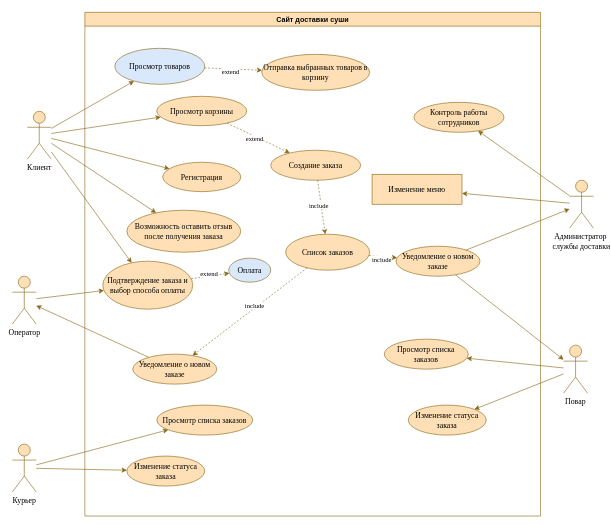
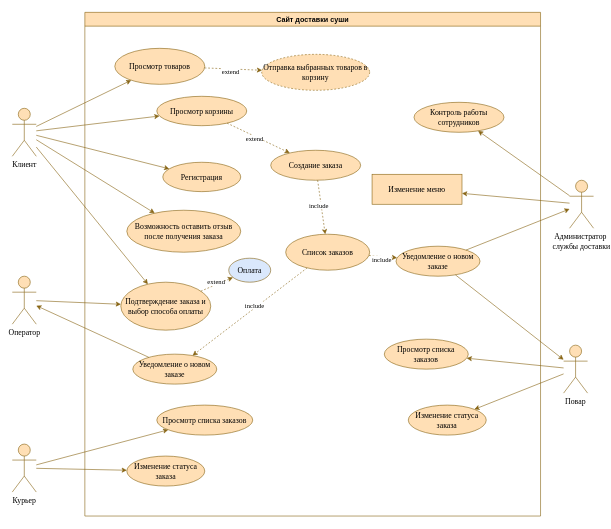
node "Просмотр товаров": fillcolor #dae8fc -> #ffdfb5
node "Отправка выбранных товаров в корзину": style solid -> dashed
node "Клиент": moved (39, 135) -> (24, 132)
node "Подтверждение заказа и выбор способа оплаты": moved (148, 285) -> (166, 306)
